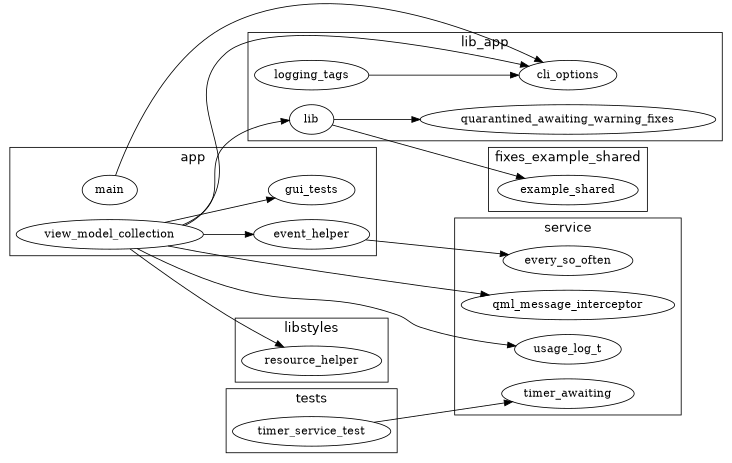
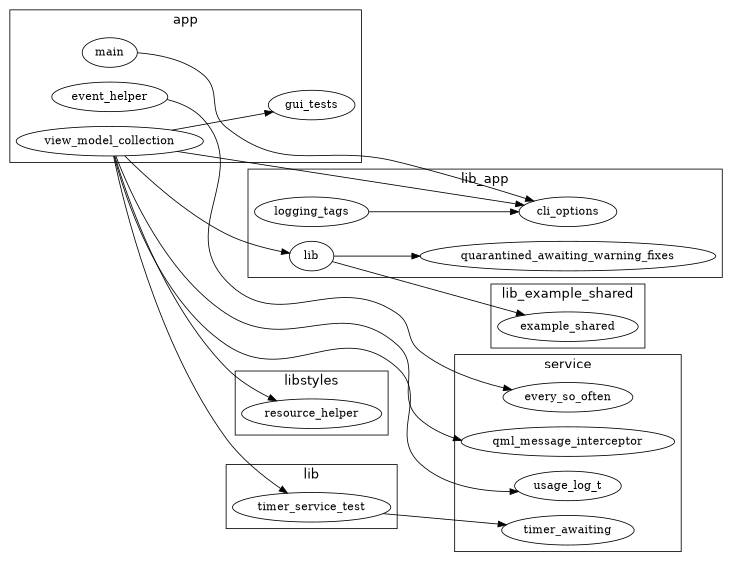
cluster "fixes_example_shared": label "fixes_example_shared" -> "lib_example_shared"
edge "view_model_collection" -> "event_helper": now "view_model_collection" -> "timer_service_test"
cluster "tests": label "tests" -> "lib"
